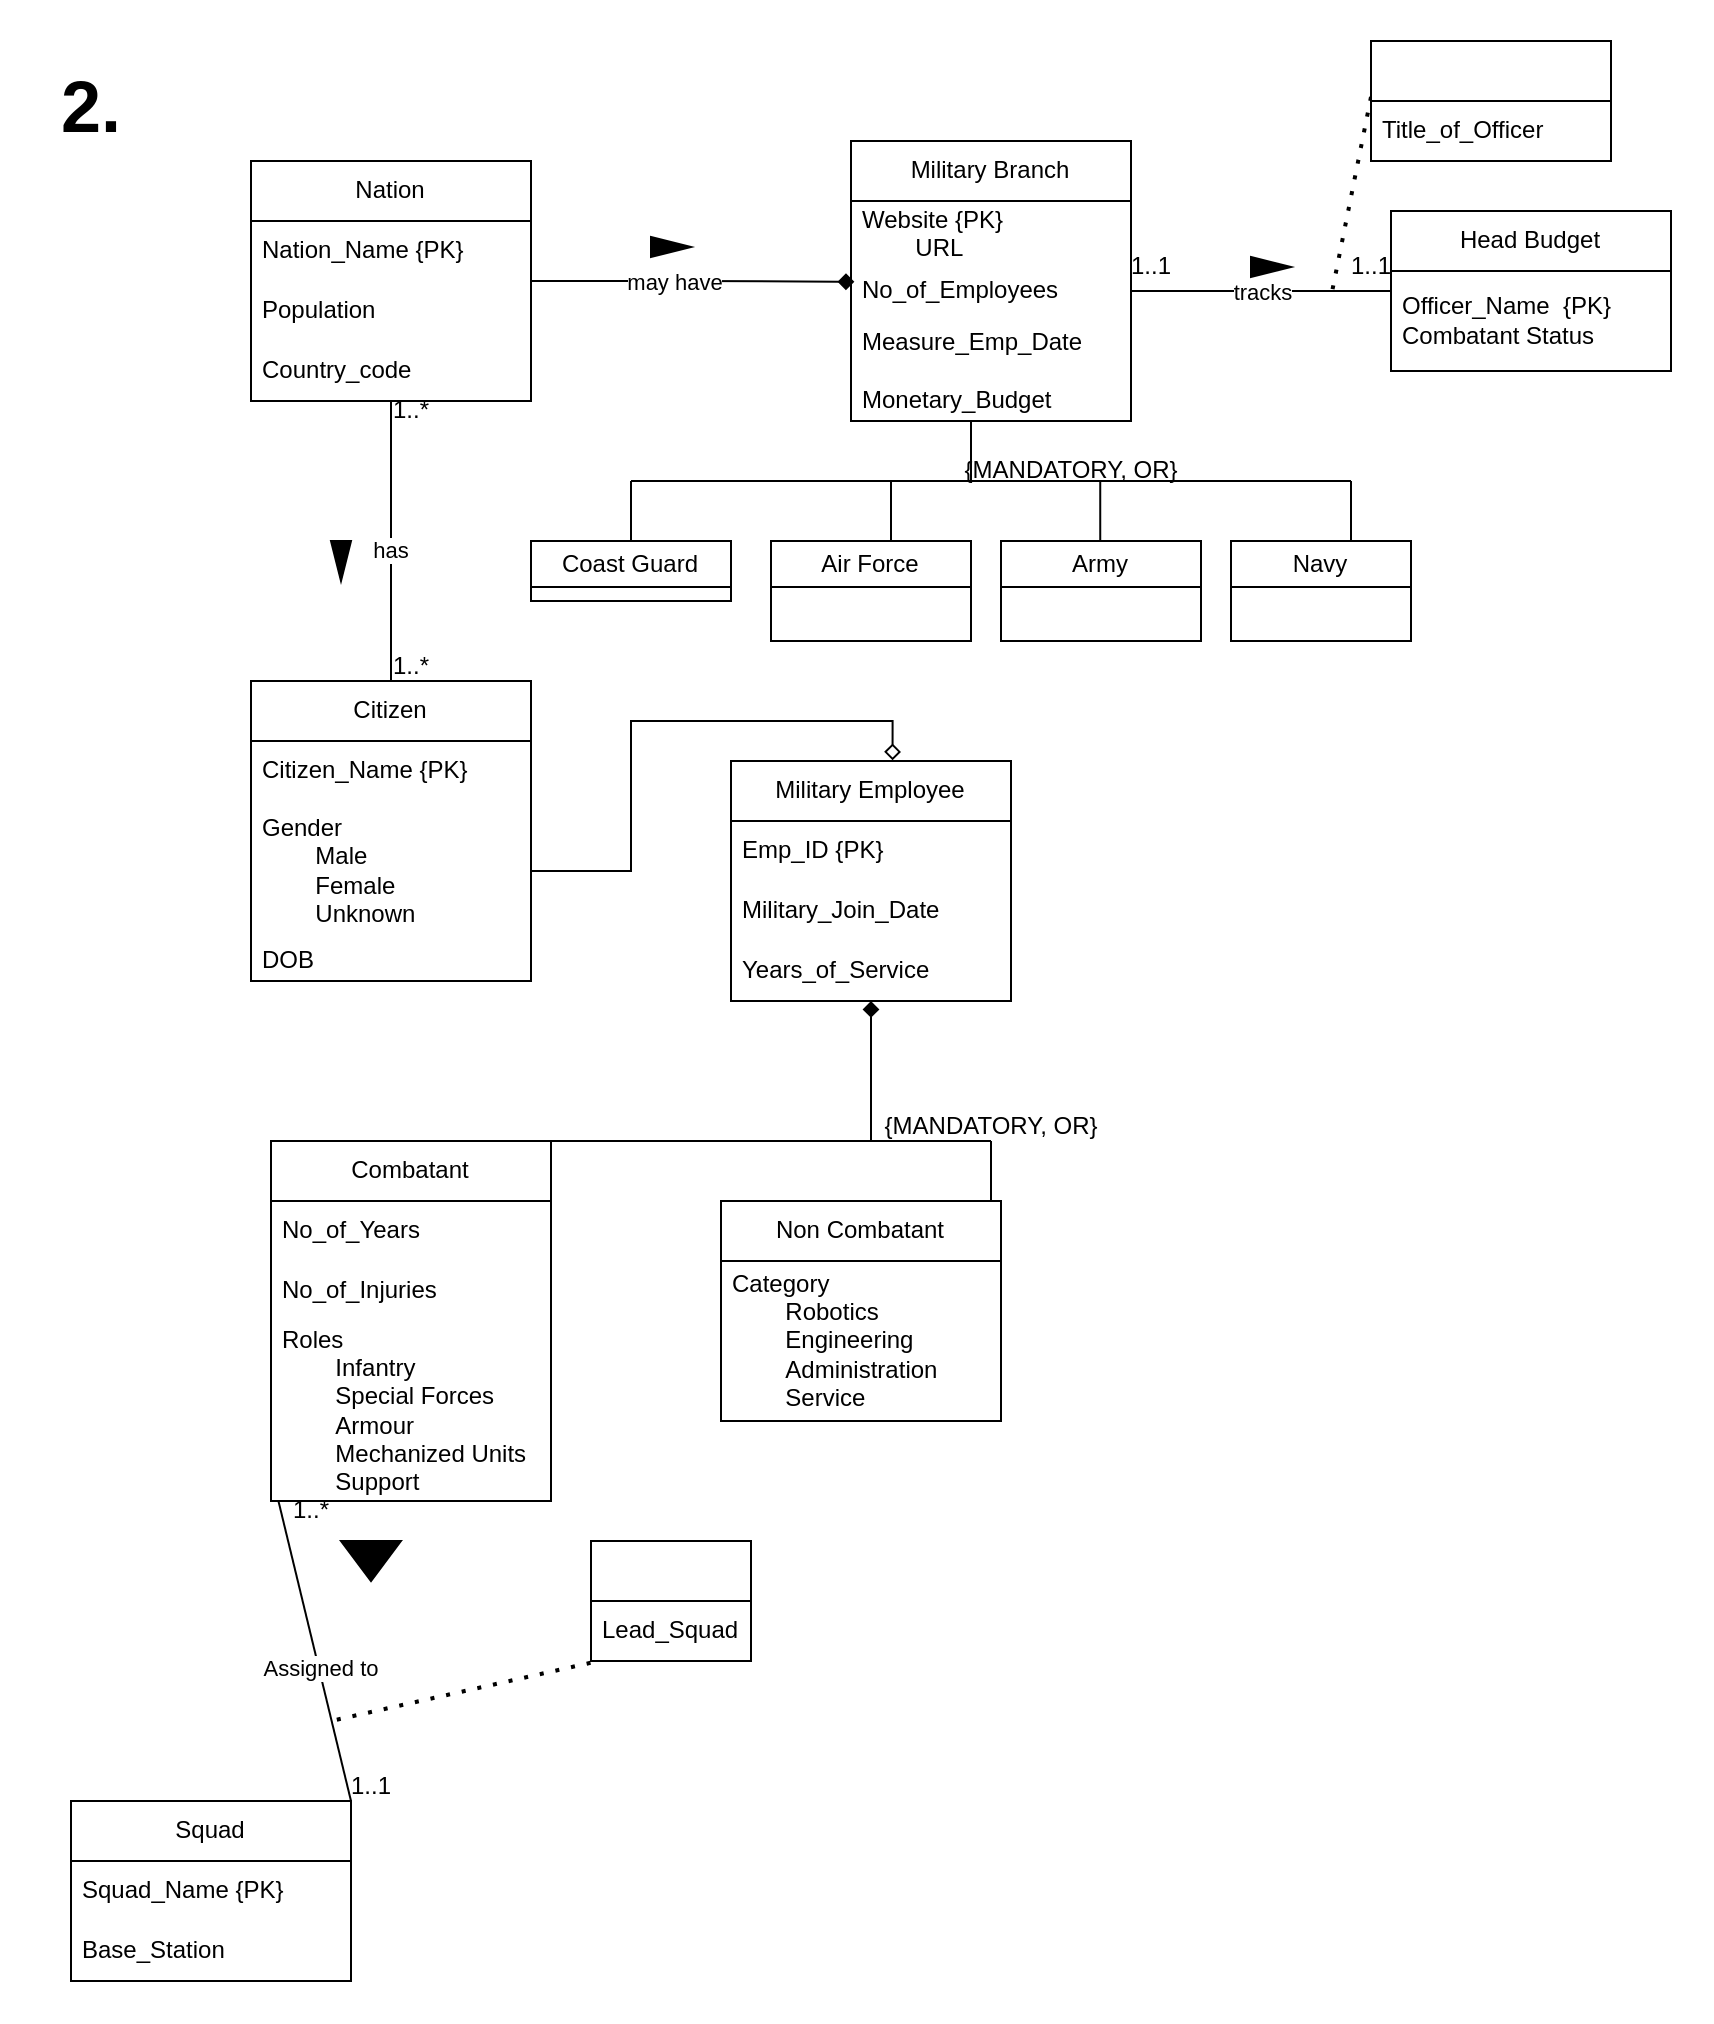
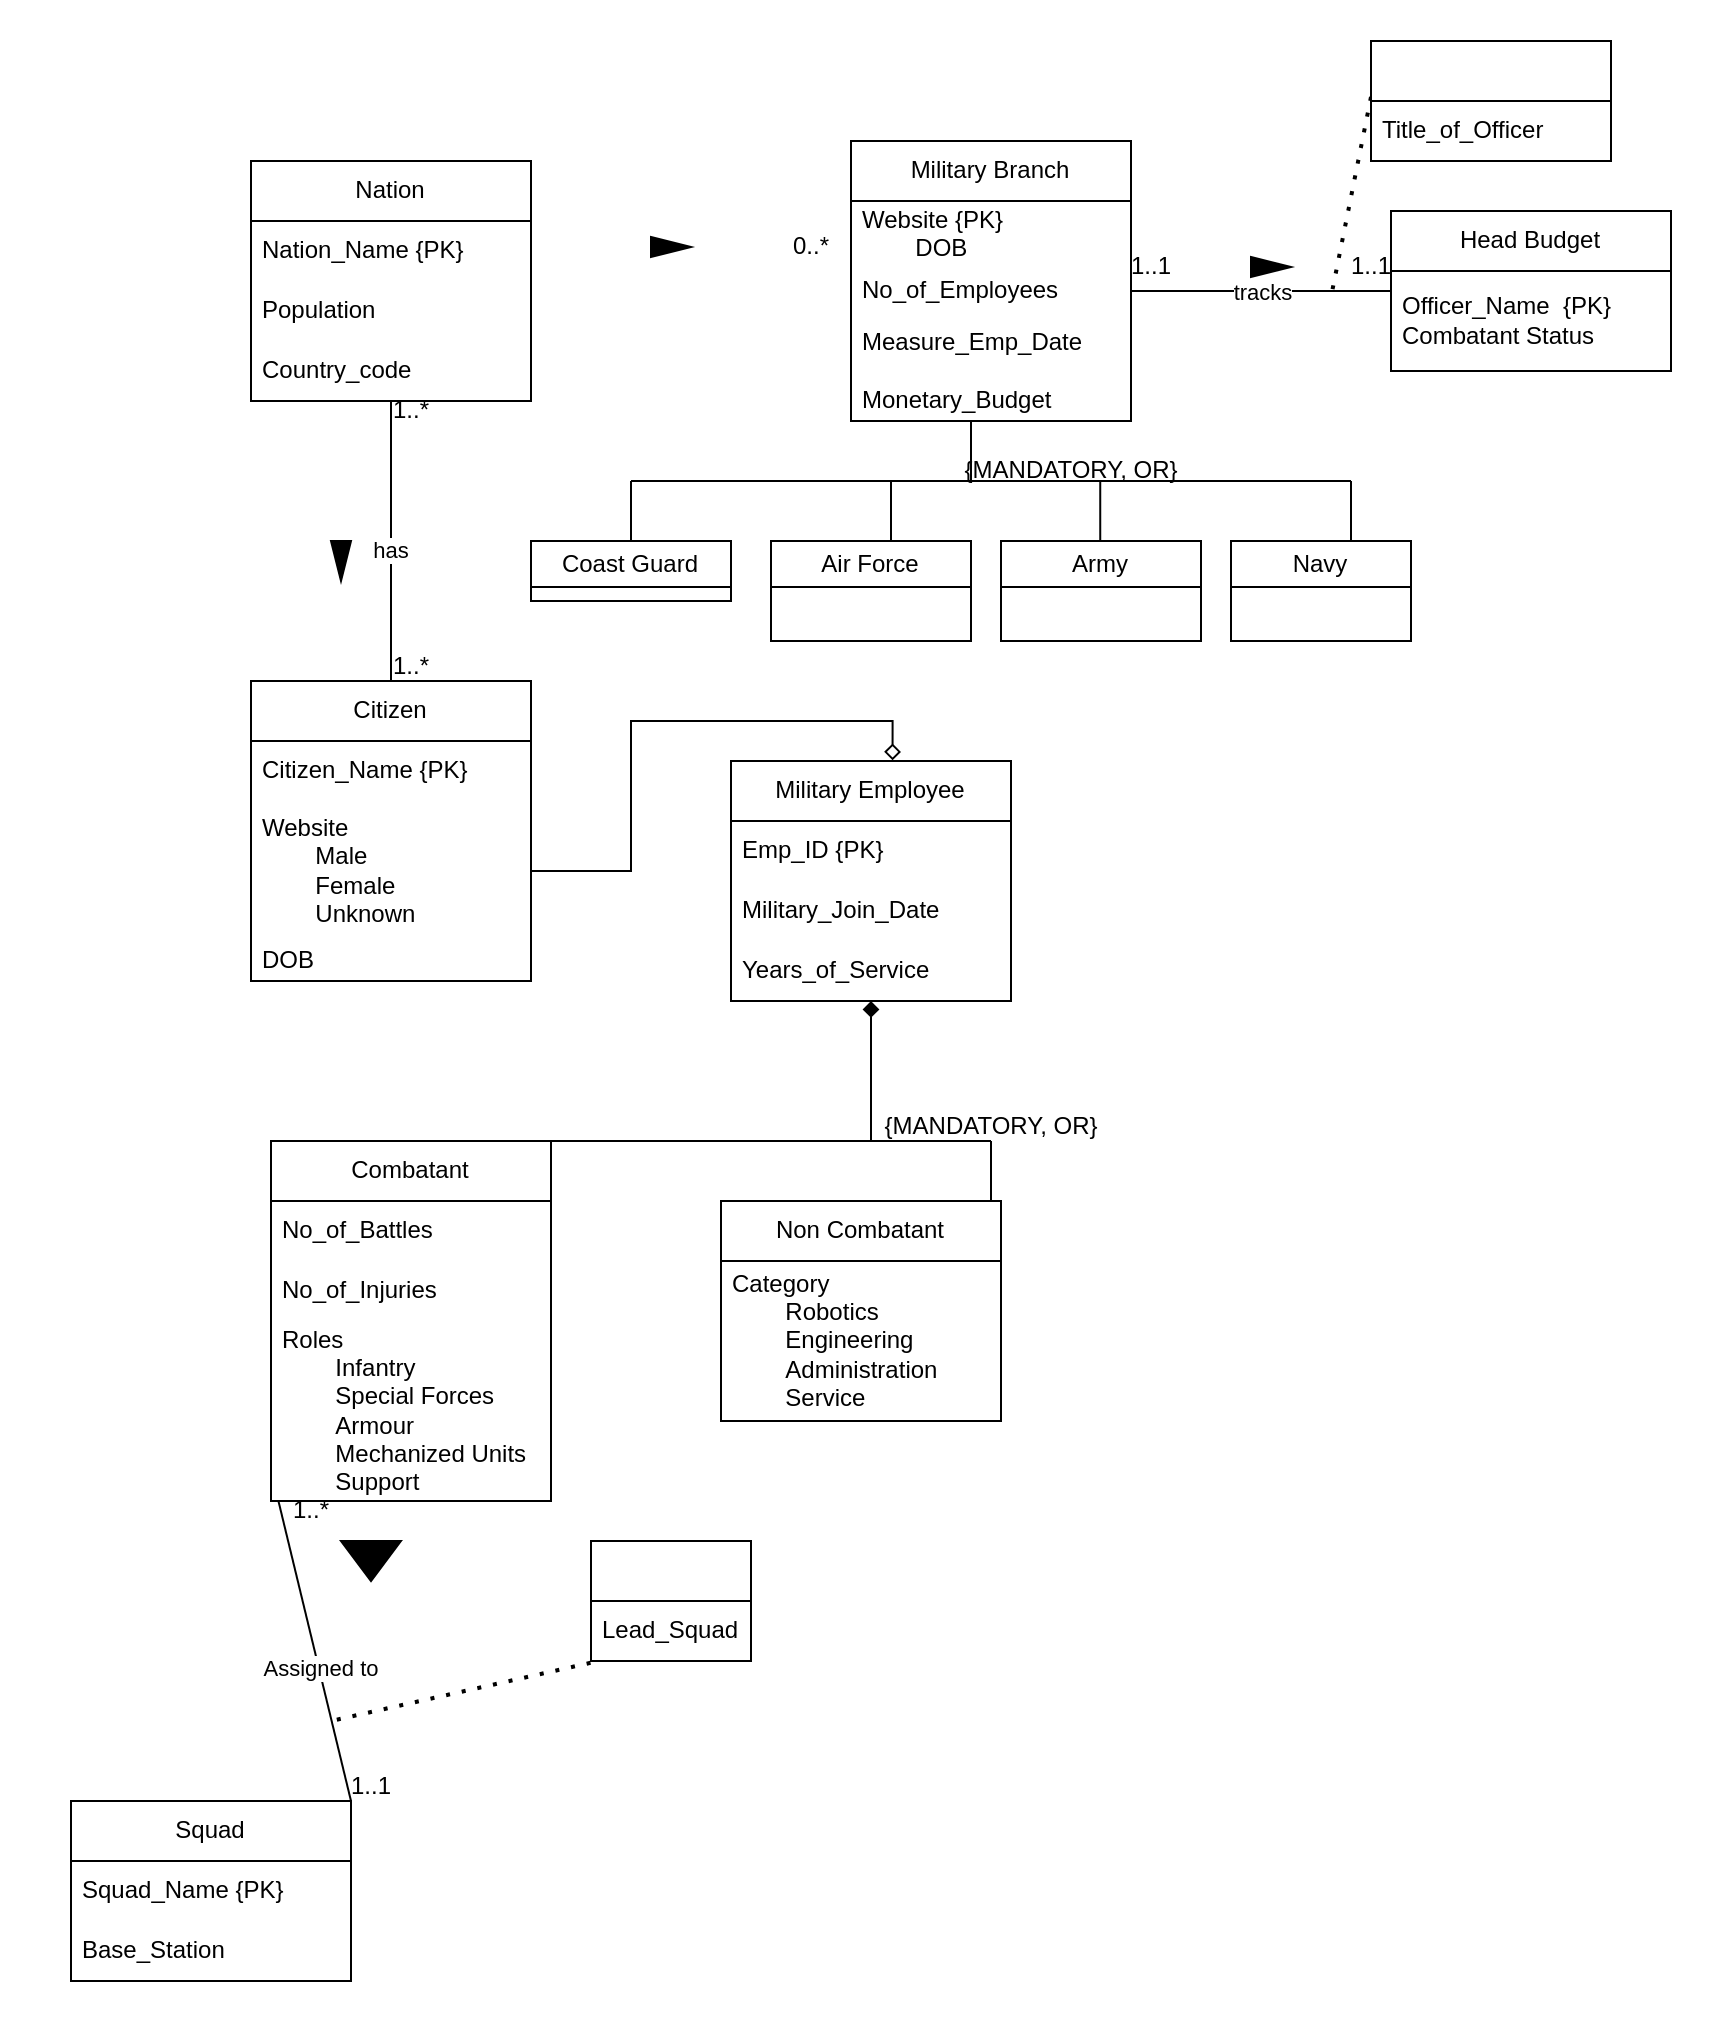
node "2.": removed
node "Website {PK} URL": label "Website {PK} URL" -> "Website {PK} DOB"
node "0..*": added
edge "Nation" -> "No_of_Employees": removed, label "may have"
node "Gender Male Female Unknown": label "Gender Male Female Unknown" -> "Website Male Female Unknown"
node "No_of_Years": label "No_of_Years" -> "No_of_Battles"
